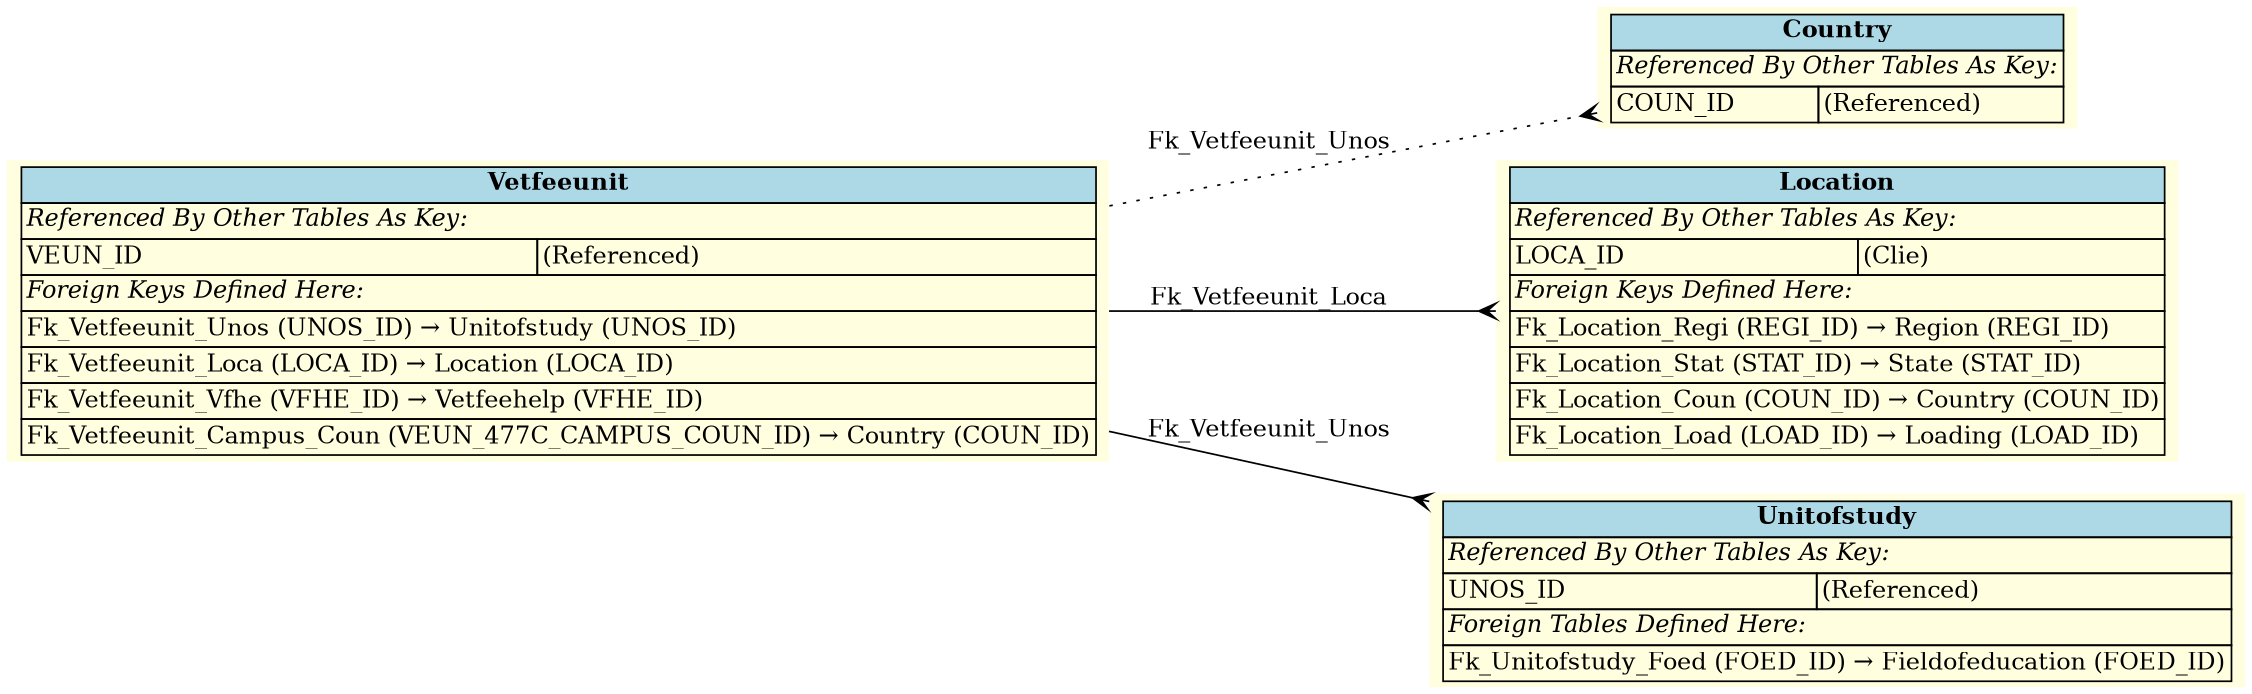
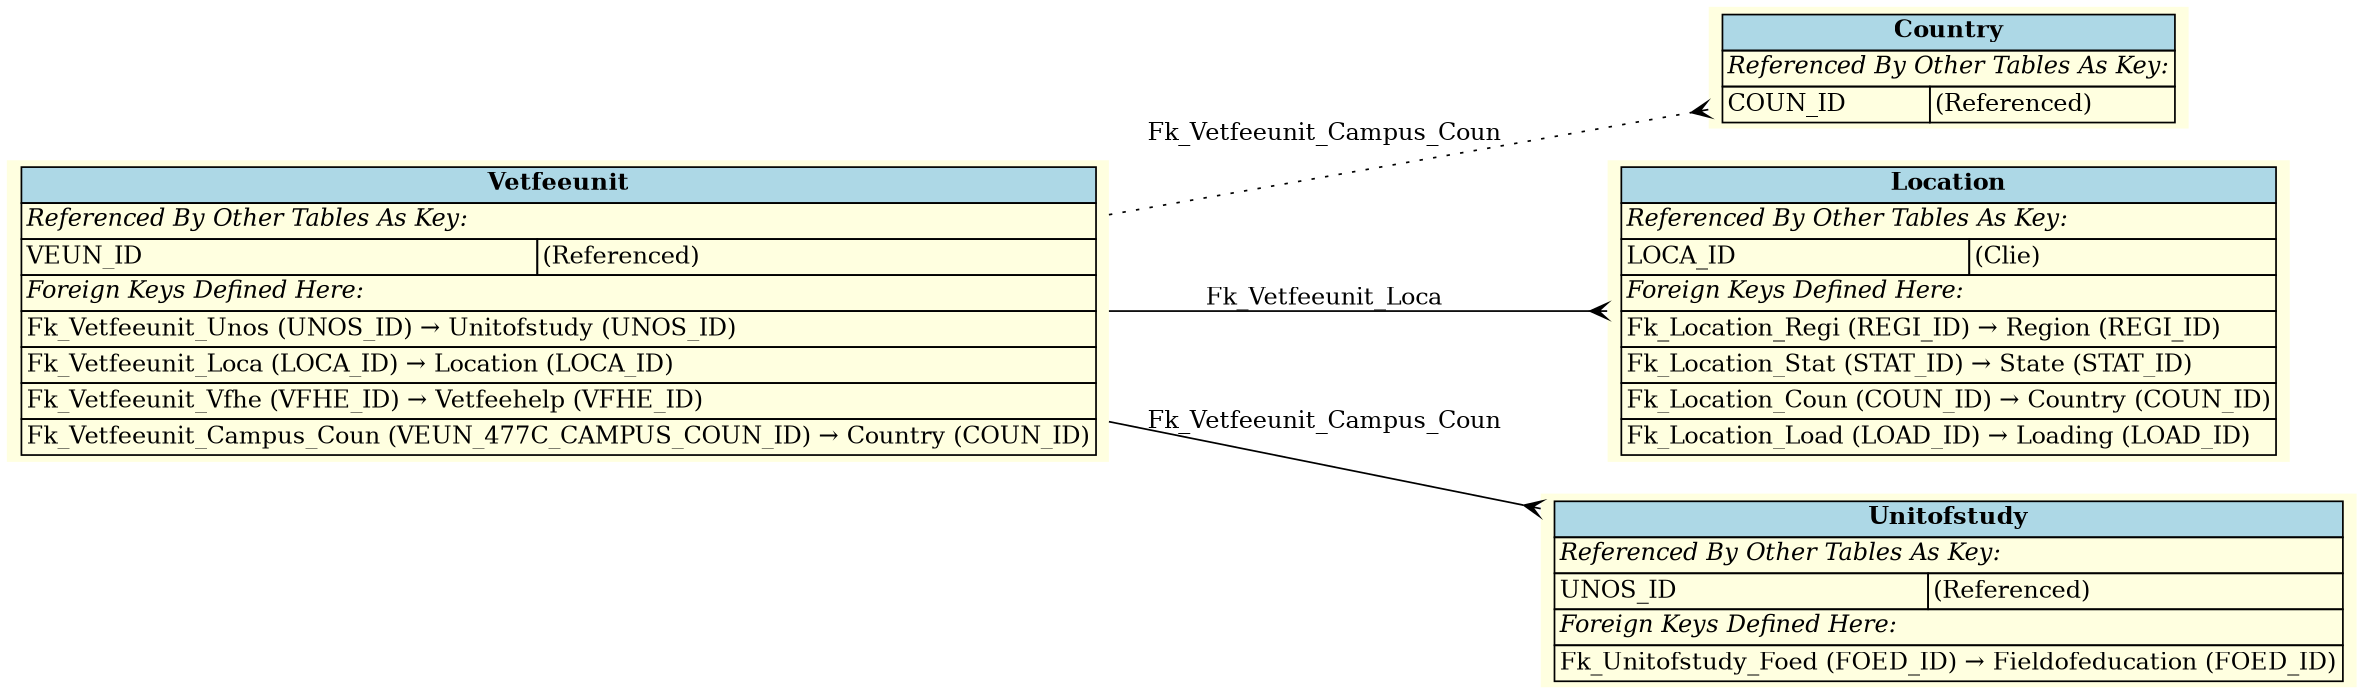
edge "Country" -- "Vetfeeunit": label " Fk_Vetfeeunit_Unos " -> " Fk_Vetfeeunit_Campus_Coun "
edge "Vetfeeunit" -- "Unitofstudy": label " Fk_Vetfeeunit_Unos " -> " Fk_Vetfeeunit_Campus_Coun "
node "Unitofstudy": text "Foreign Tables Defined Here:" -> "Foreign Keys Defined Here:"
